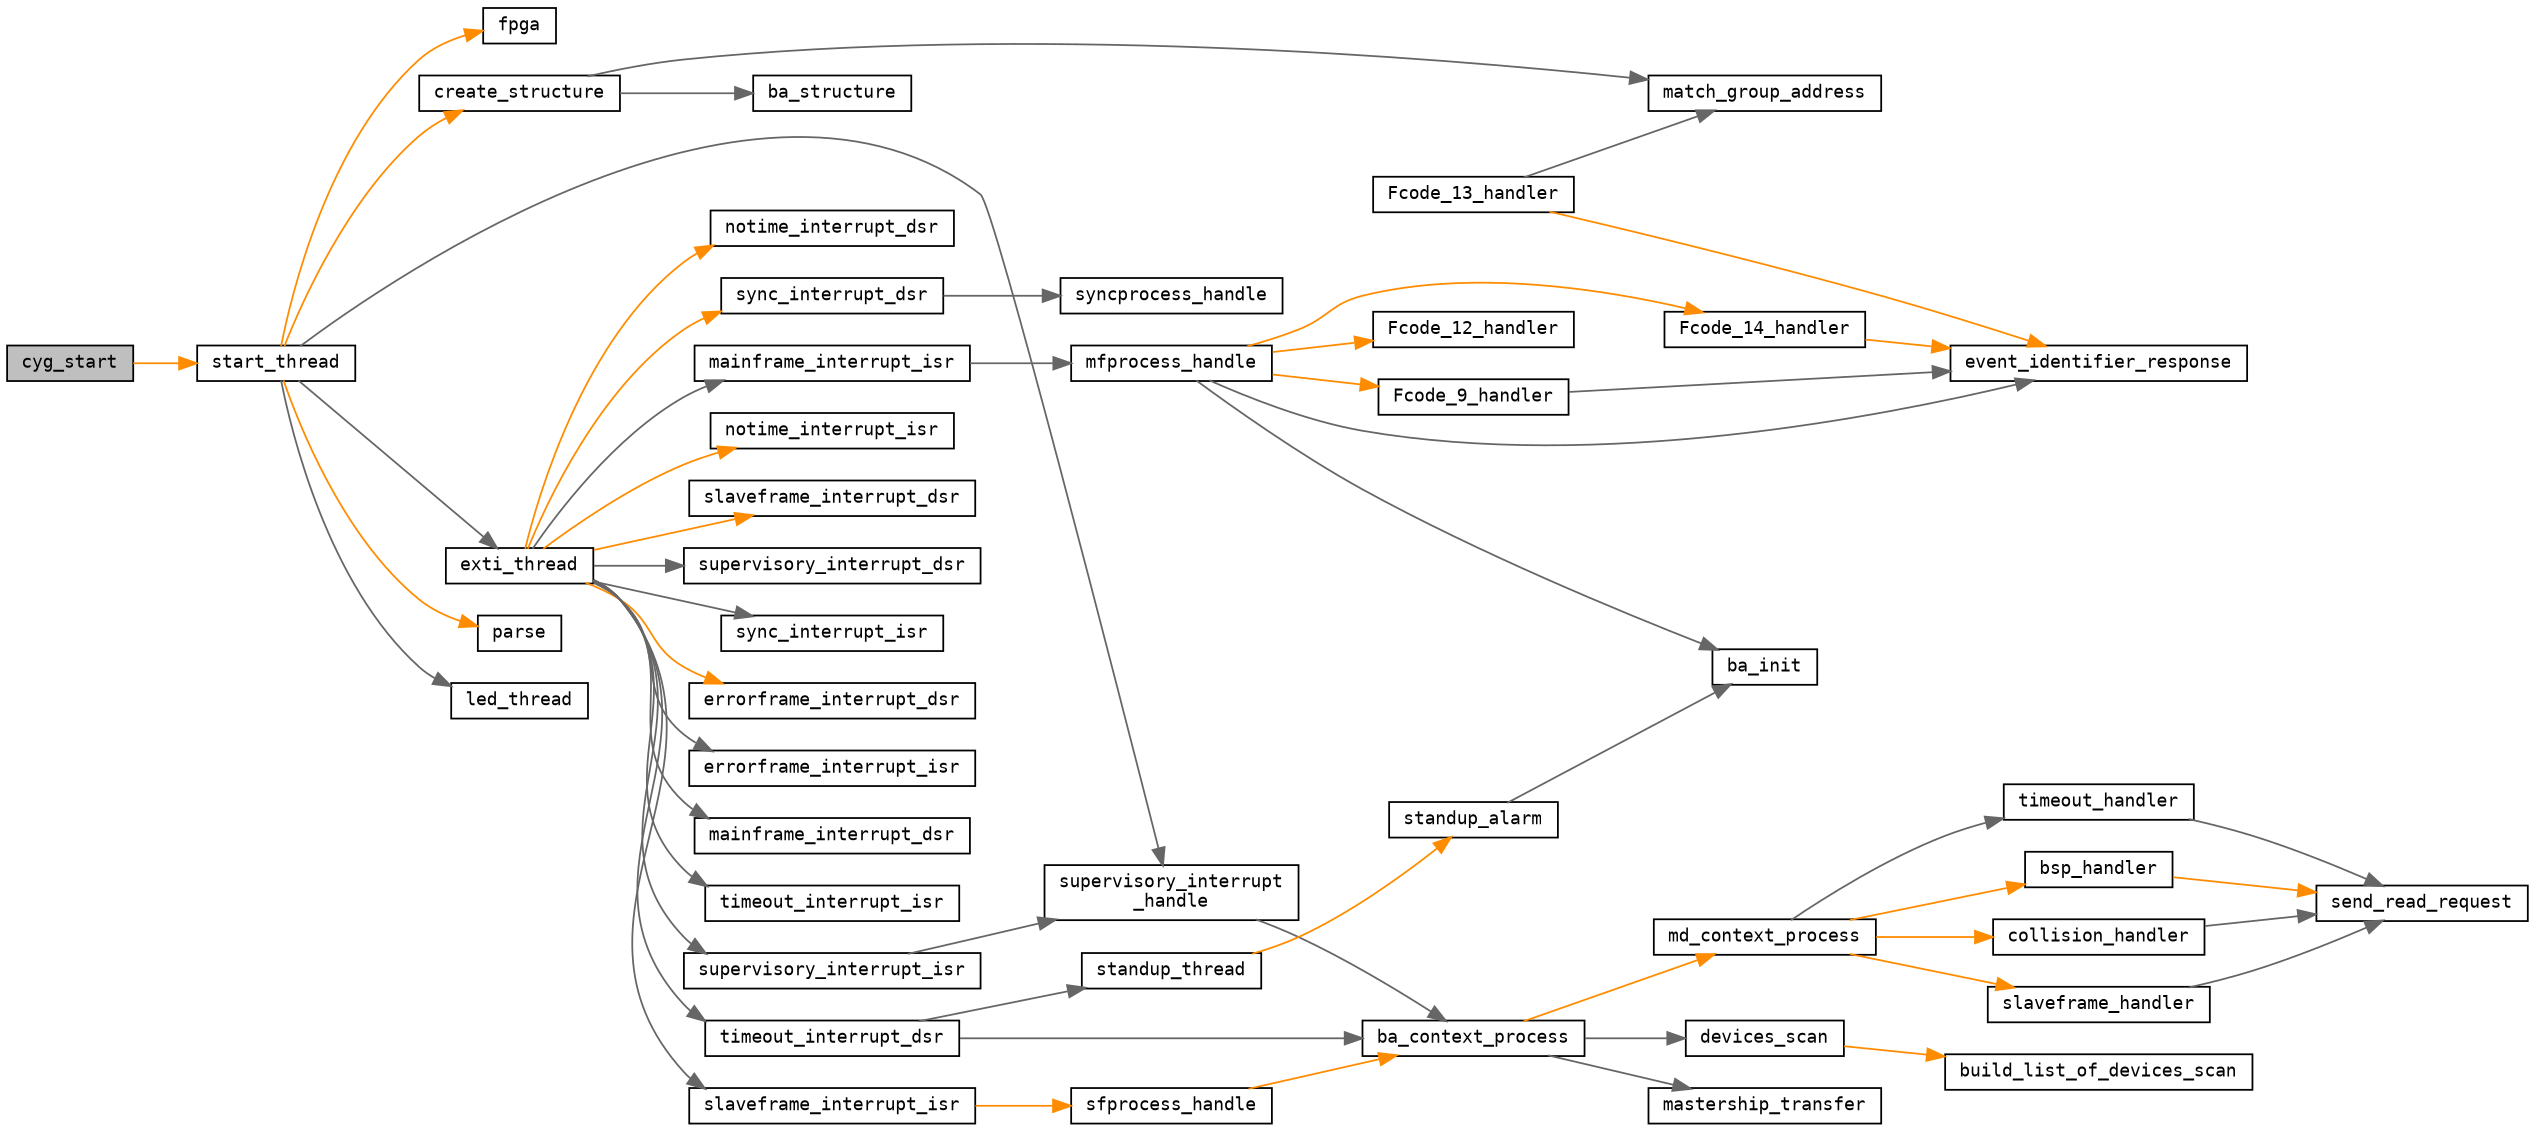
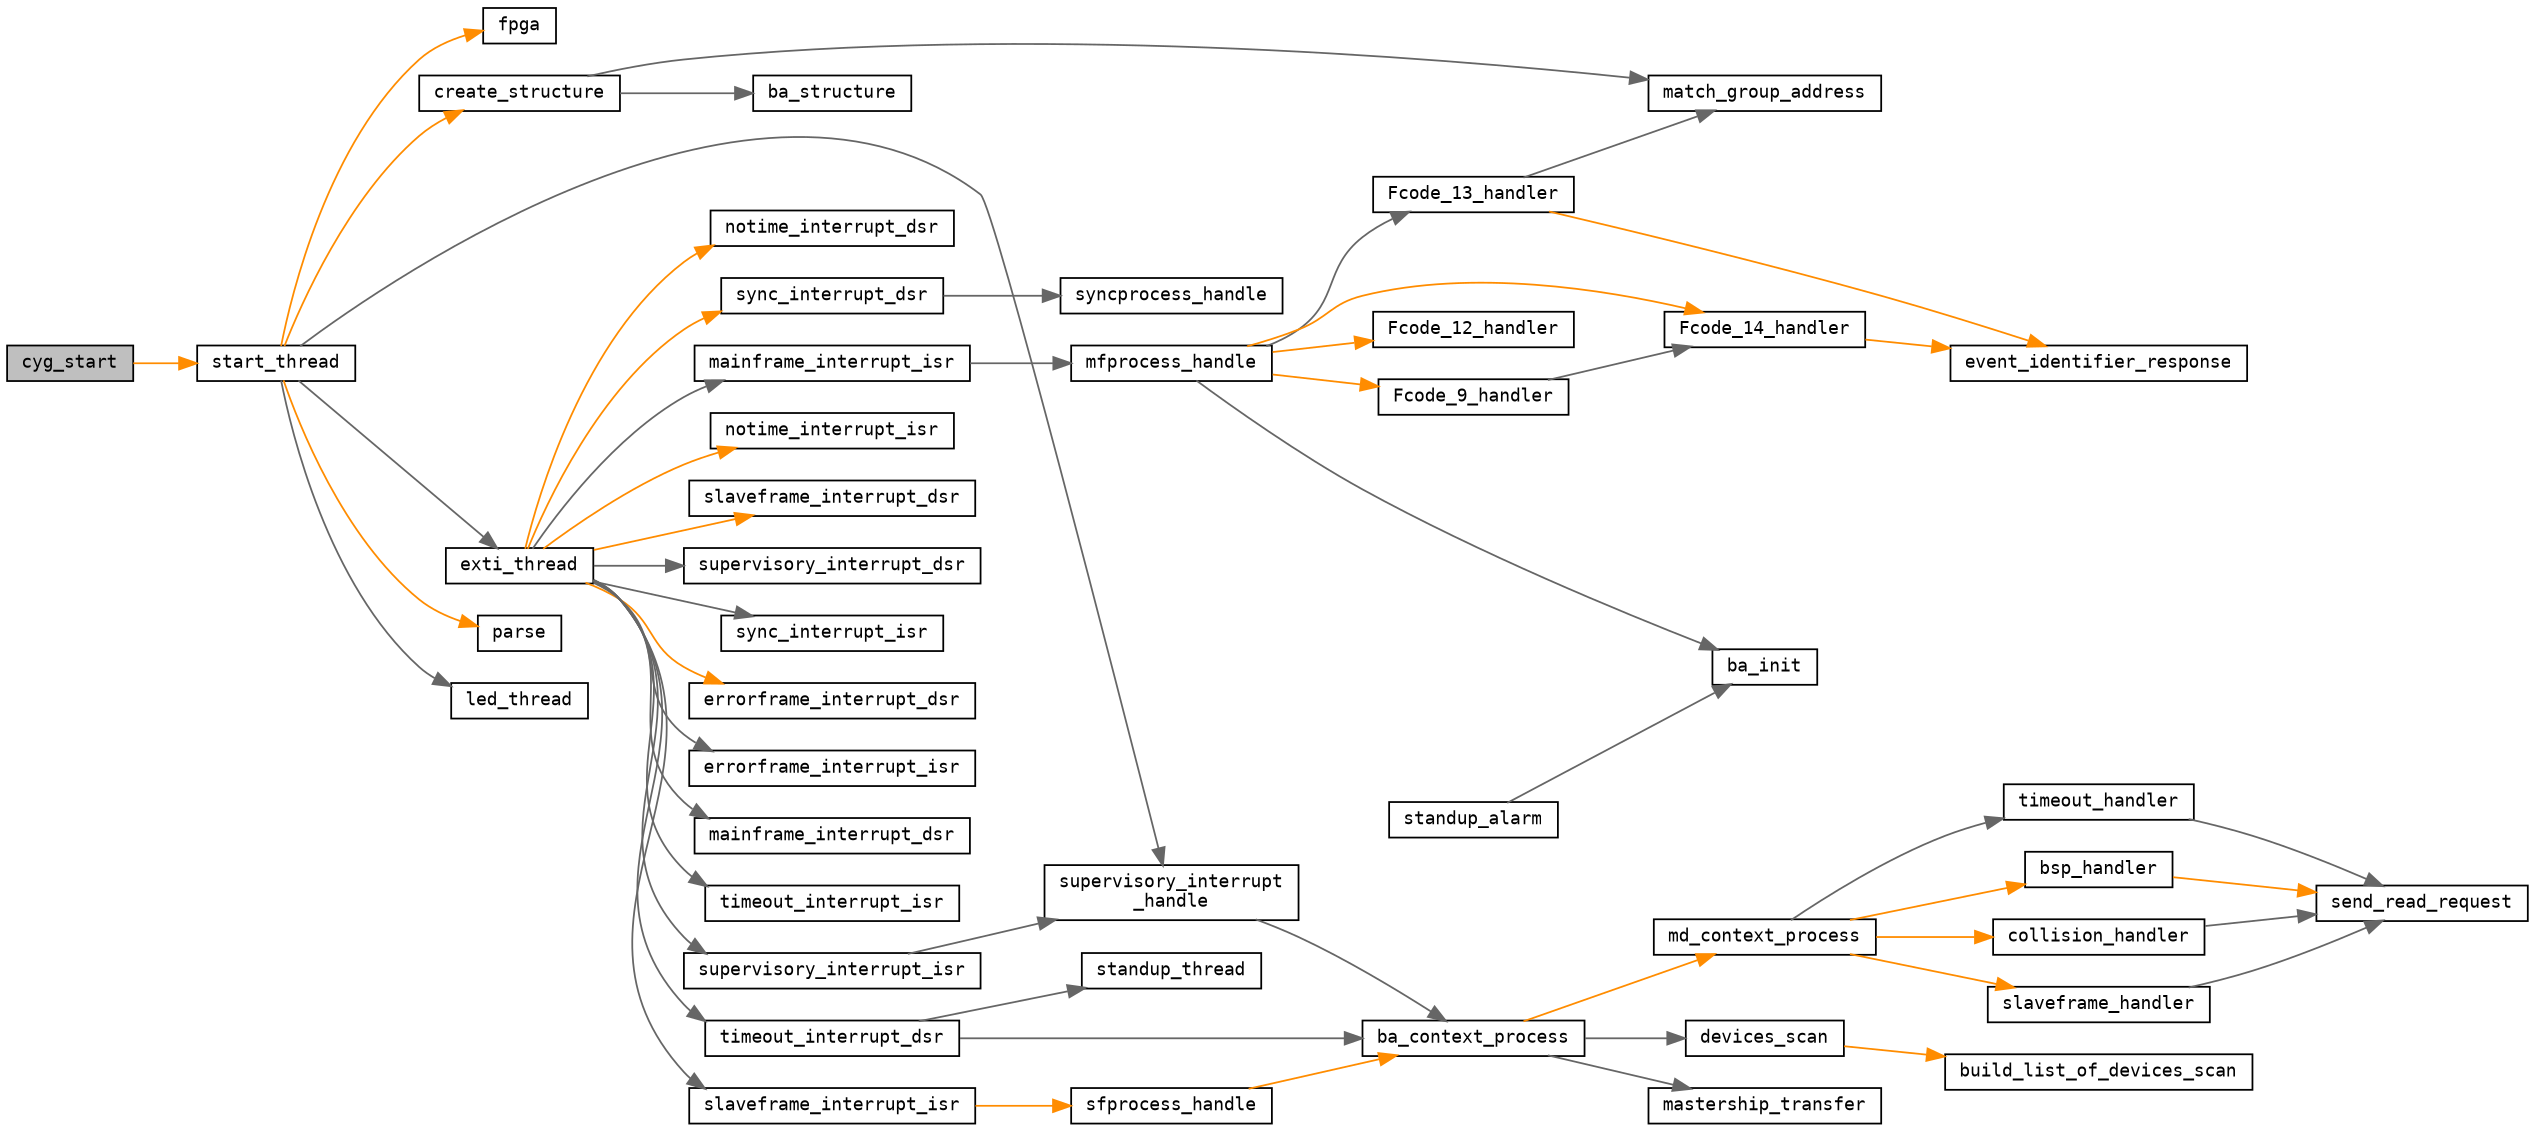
edge "Fcode_9_handler" -> "event_identifier_response": now "Fcode_9_handler" -> "Fcode_14_handler"
edge "mfprocess_handle" -> "event_identifier_response": now "mfprocess_handle" -> "Fcode_13_handler"
edge "standup_thread" -> "standup_alarm": removed
